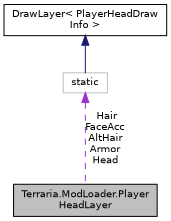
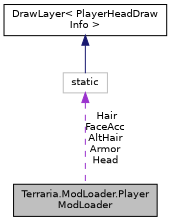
node "Terraria.ModLoader.Player HeadLayer": label "Terraria.ModLoader.Player HeadLayer" -> "Terraria.ModLoader.Player ModLoader"
